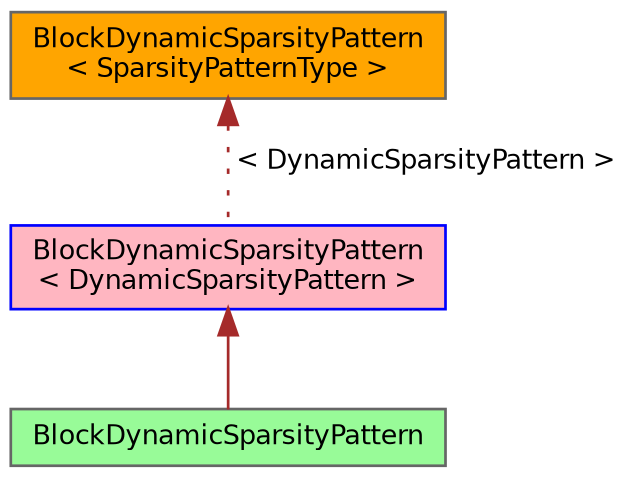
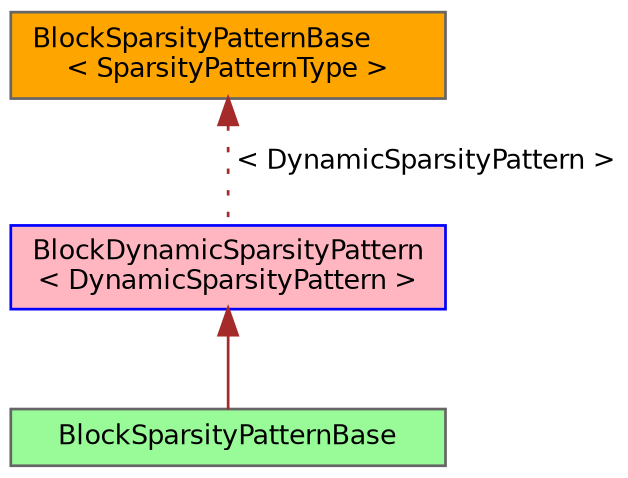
node "BlockDynamicSparsityPattern < SparsityPatternType >": label "BlockDynamicSparsityPattern < SparsityPatternType >" -> "BlockSparsityPatternBase < SparsityPatternType >"
node "BlockDynamicSparsityPattern": label "BlockDynamicSparsityPattern" -> "BlockSparsityPatternBase"
